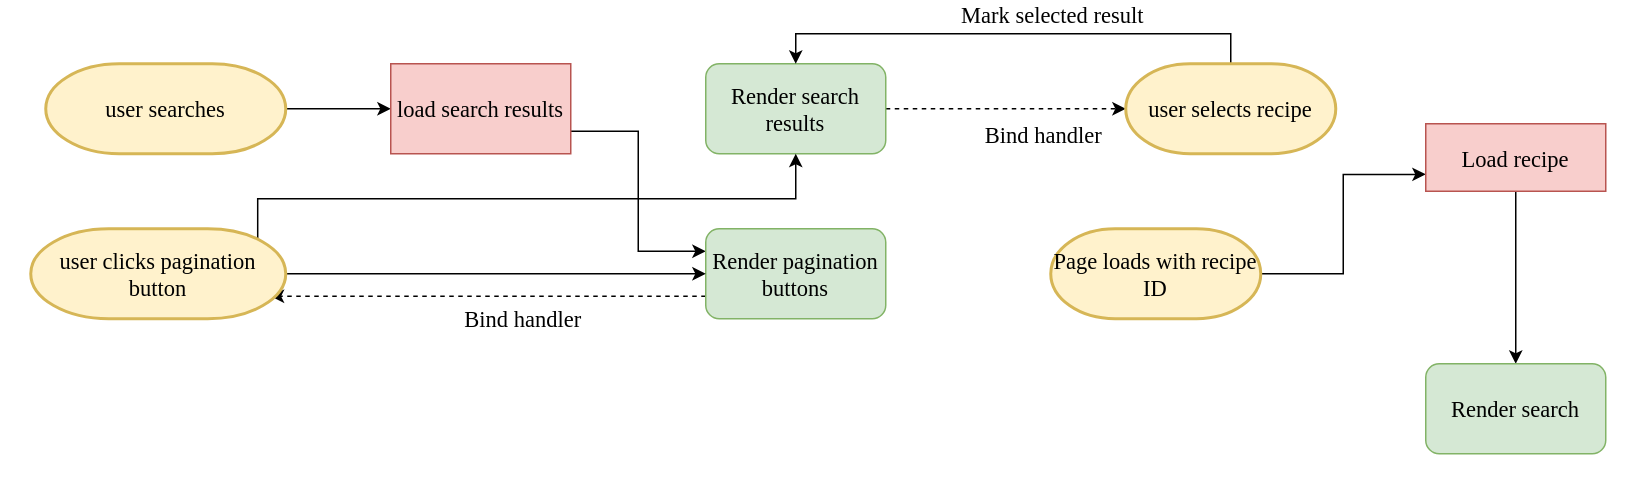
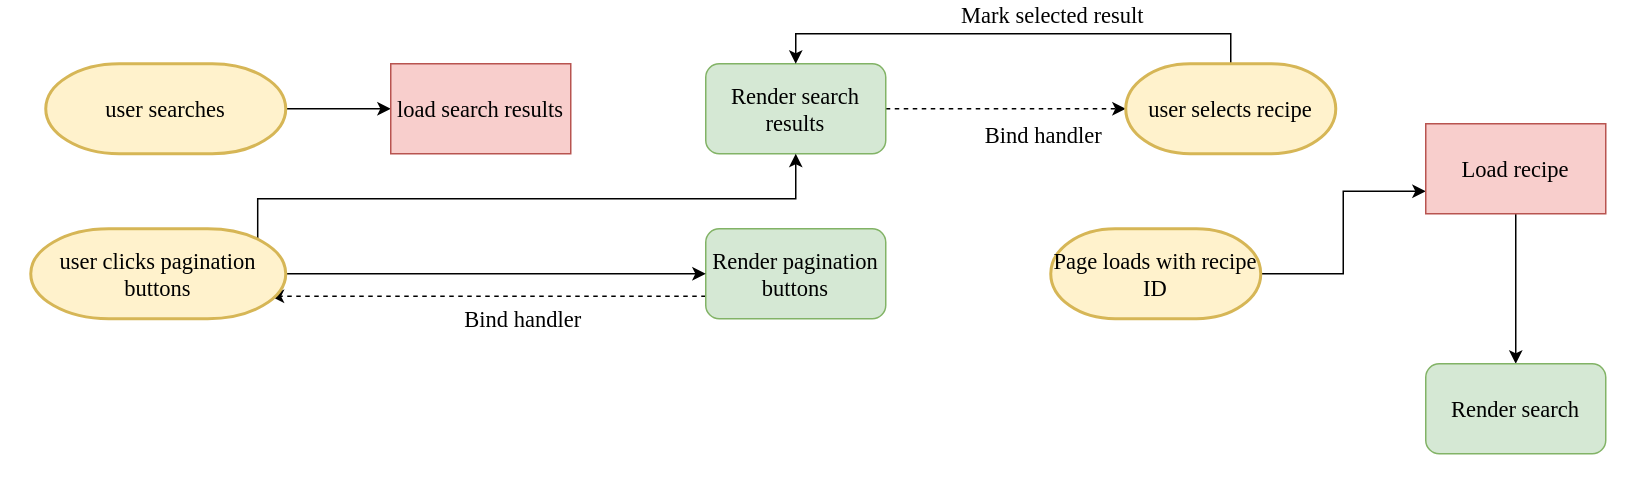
node "Load recipe": size 180x68 -> 180x90
edge "load search results" -> "Render pagination buttons": removed
node "user clicks pagination button": label "user clicks pagination button" -> "user clicks pagination buttons"
